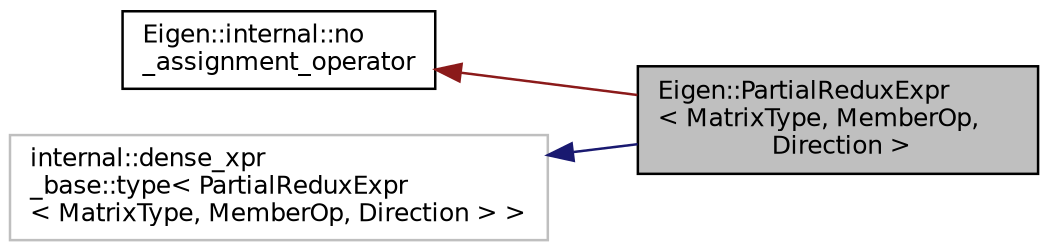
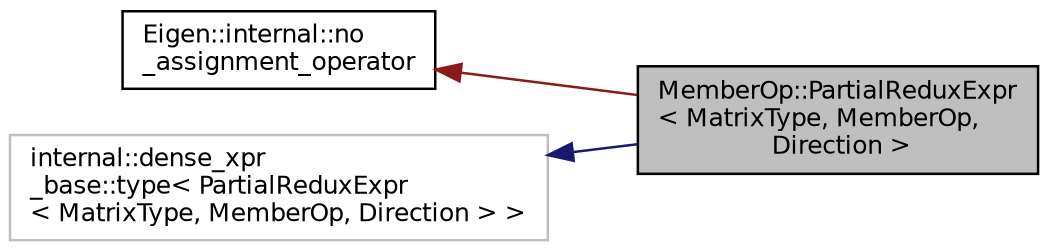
node "Eigen::PartialReduxExpr < MatrixType, MemberOp, Direction >": label "Eigen::PartialReduxExpr < MatrixType, MemberOp, Direction >" -> "MemberOp::PartialReduxExpr < MatrixType, MemberOp, Direction >"
